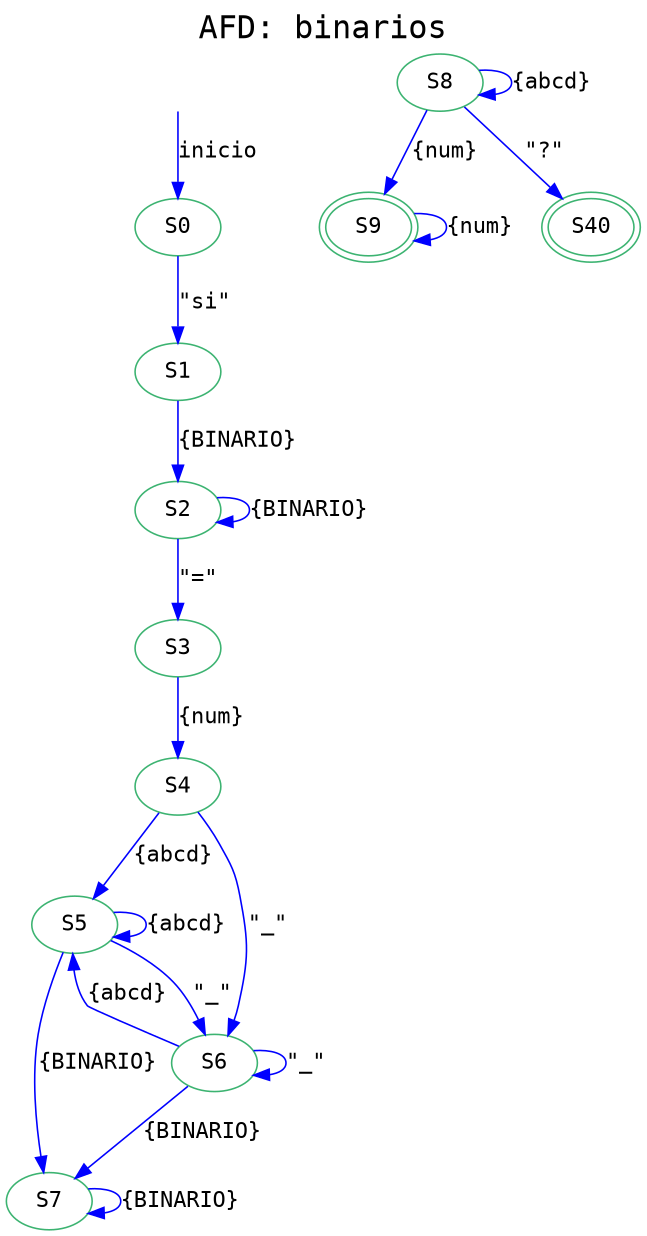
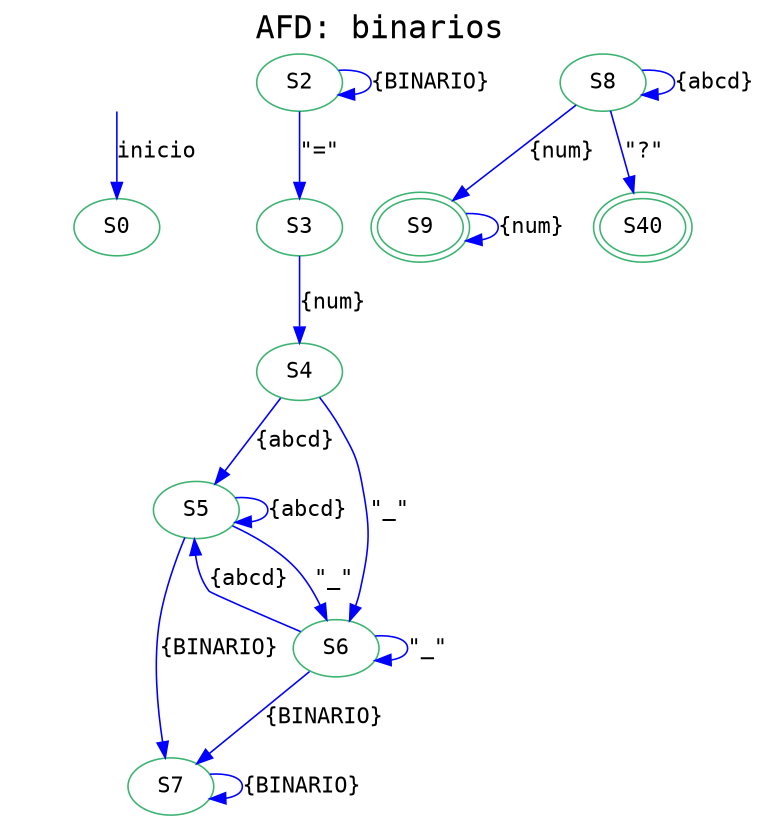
node "S1": removed
